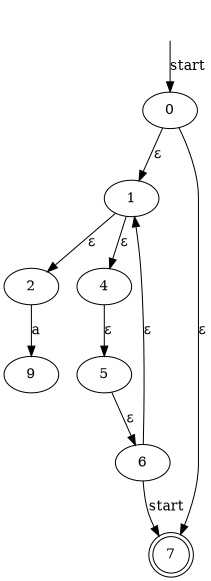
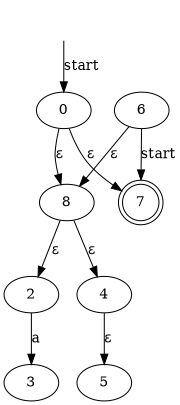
node "1": label "1" -> "8"
node "9": label "9" -> "3"
edge "5" -> "6": removed, label "ε"
